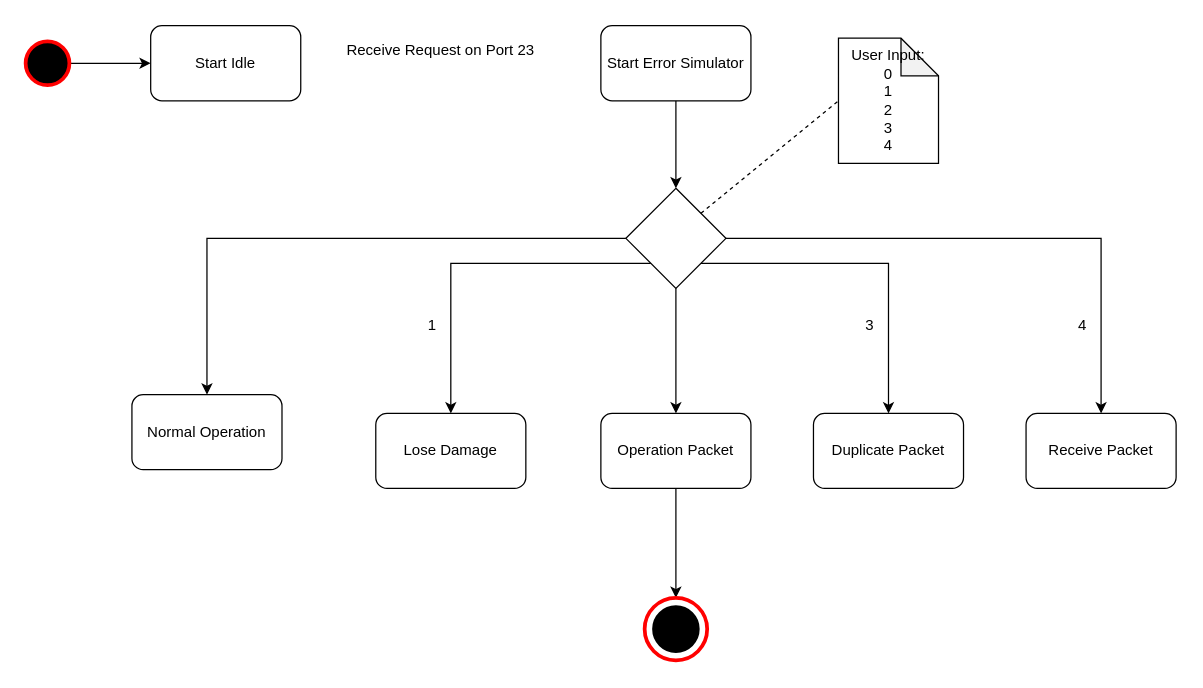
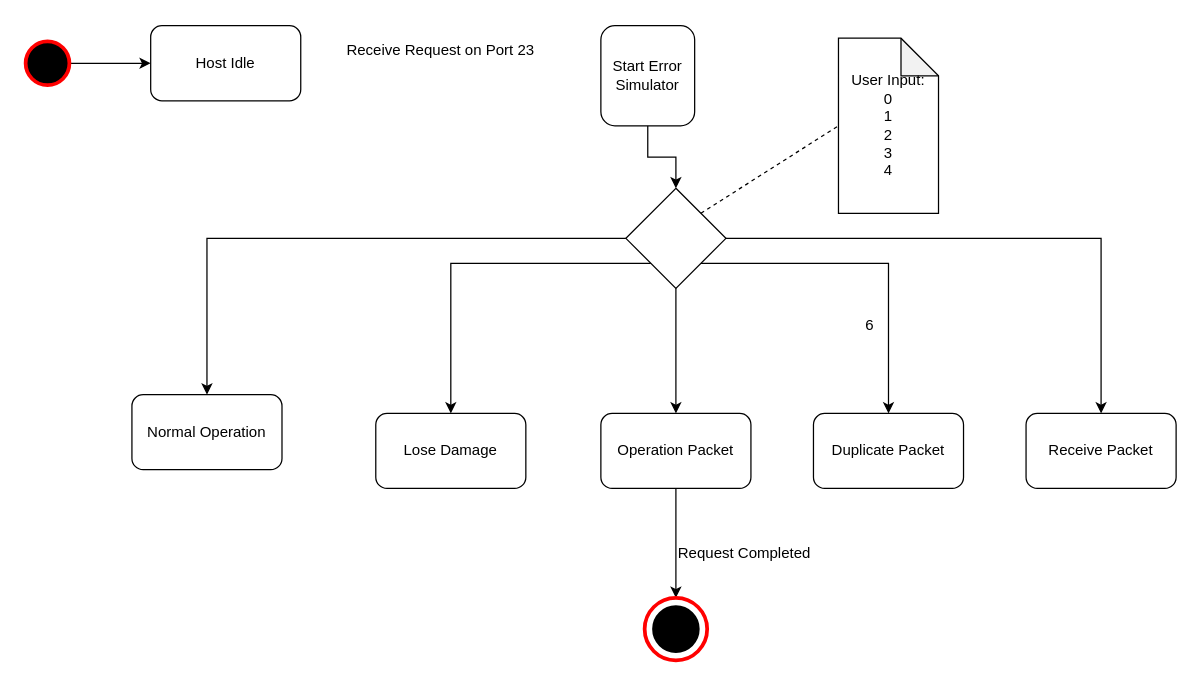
node "Start Idle": label "Start Idle" -> "Host Idle"
node "Start Error Simulator": size 150x75 -> 94x100
node "User Input: 0 1 2 3 4": size 100x125 -> 100x175
node "1": removed
node "3": label "3" -> "6"
node "4": removed
node "Request Completed": added
